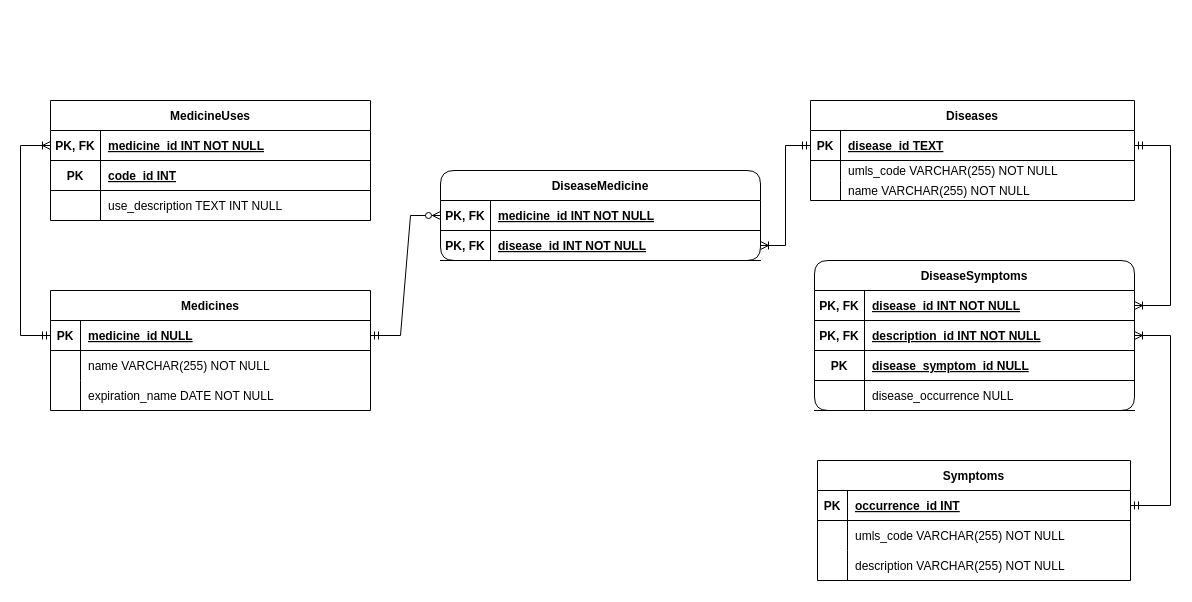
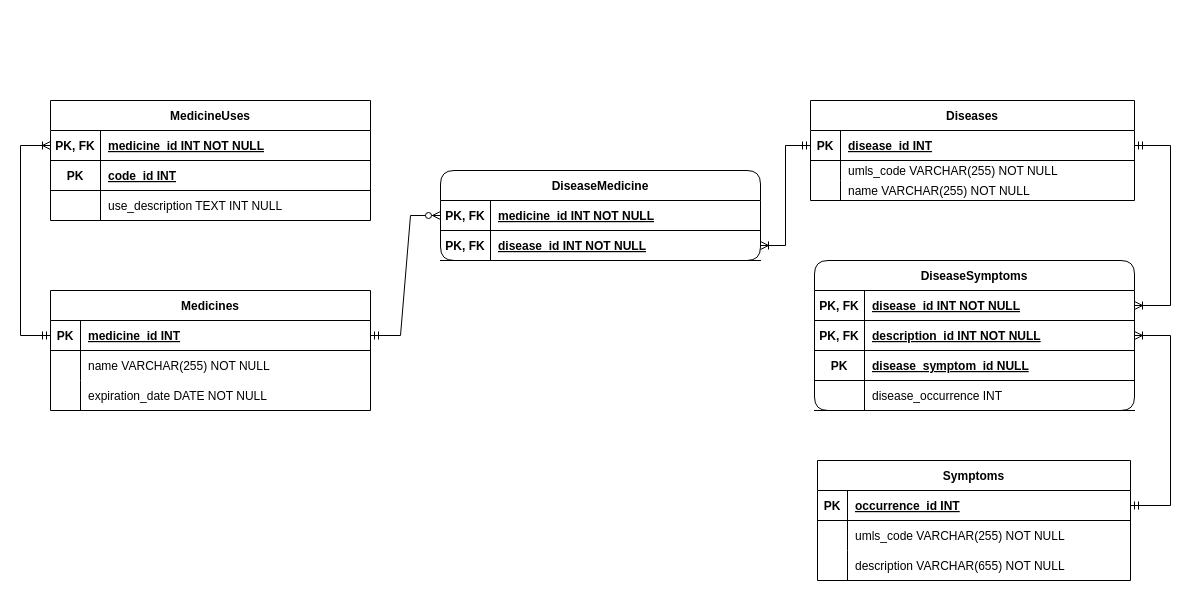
node "disease_id TEXT": label "disease_id TEXT" -> "disease_id INT"
node "medicine_id NULL": label "medicine_id NULL" -> "medicine_id INT"
node "expiration_name DATE NOT NULL": label "expiration_name DATE NOT NULL" -> "expiration_date DATE NOT NULL"
node "disease_occurrence NULL": label "disease_occurrence NULL" -> "disease_occurrence INT"
node "description VARCHAR(255) NOT NULL": label "description VARCHAR(255) NOT NULL" -> "description VARCHAR(655) NOT NULL"
